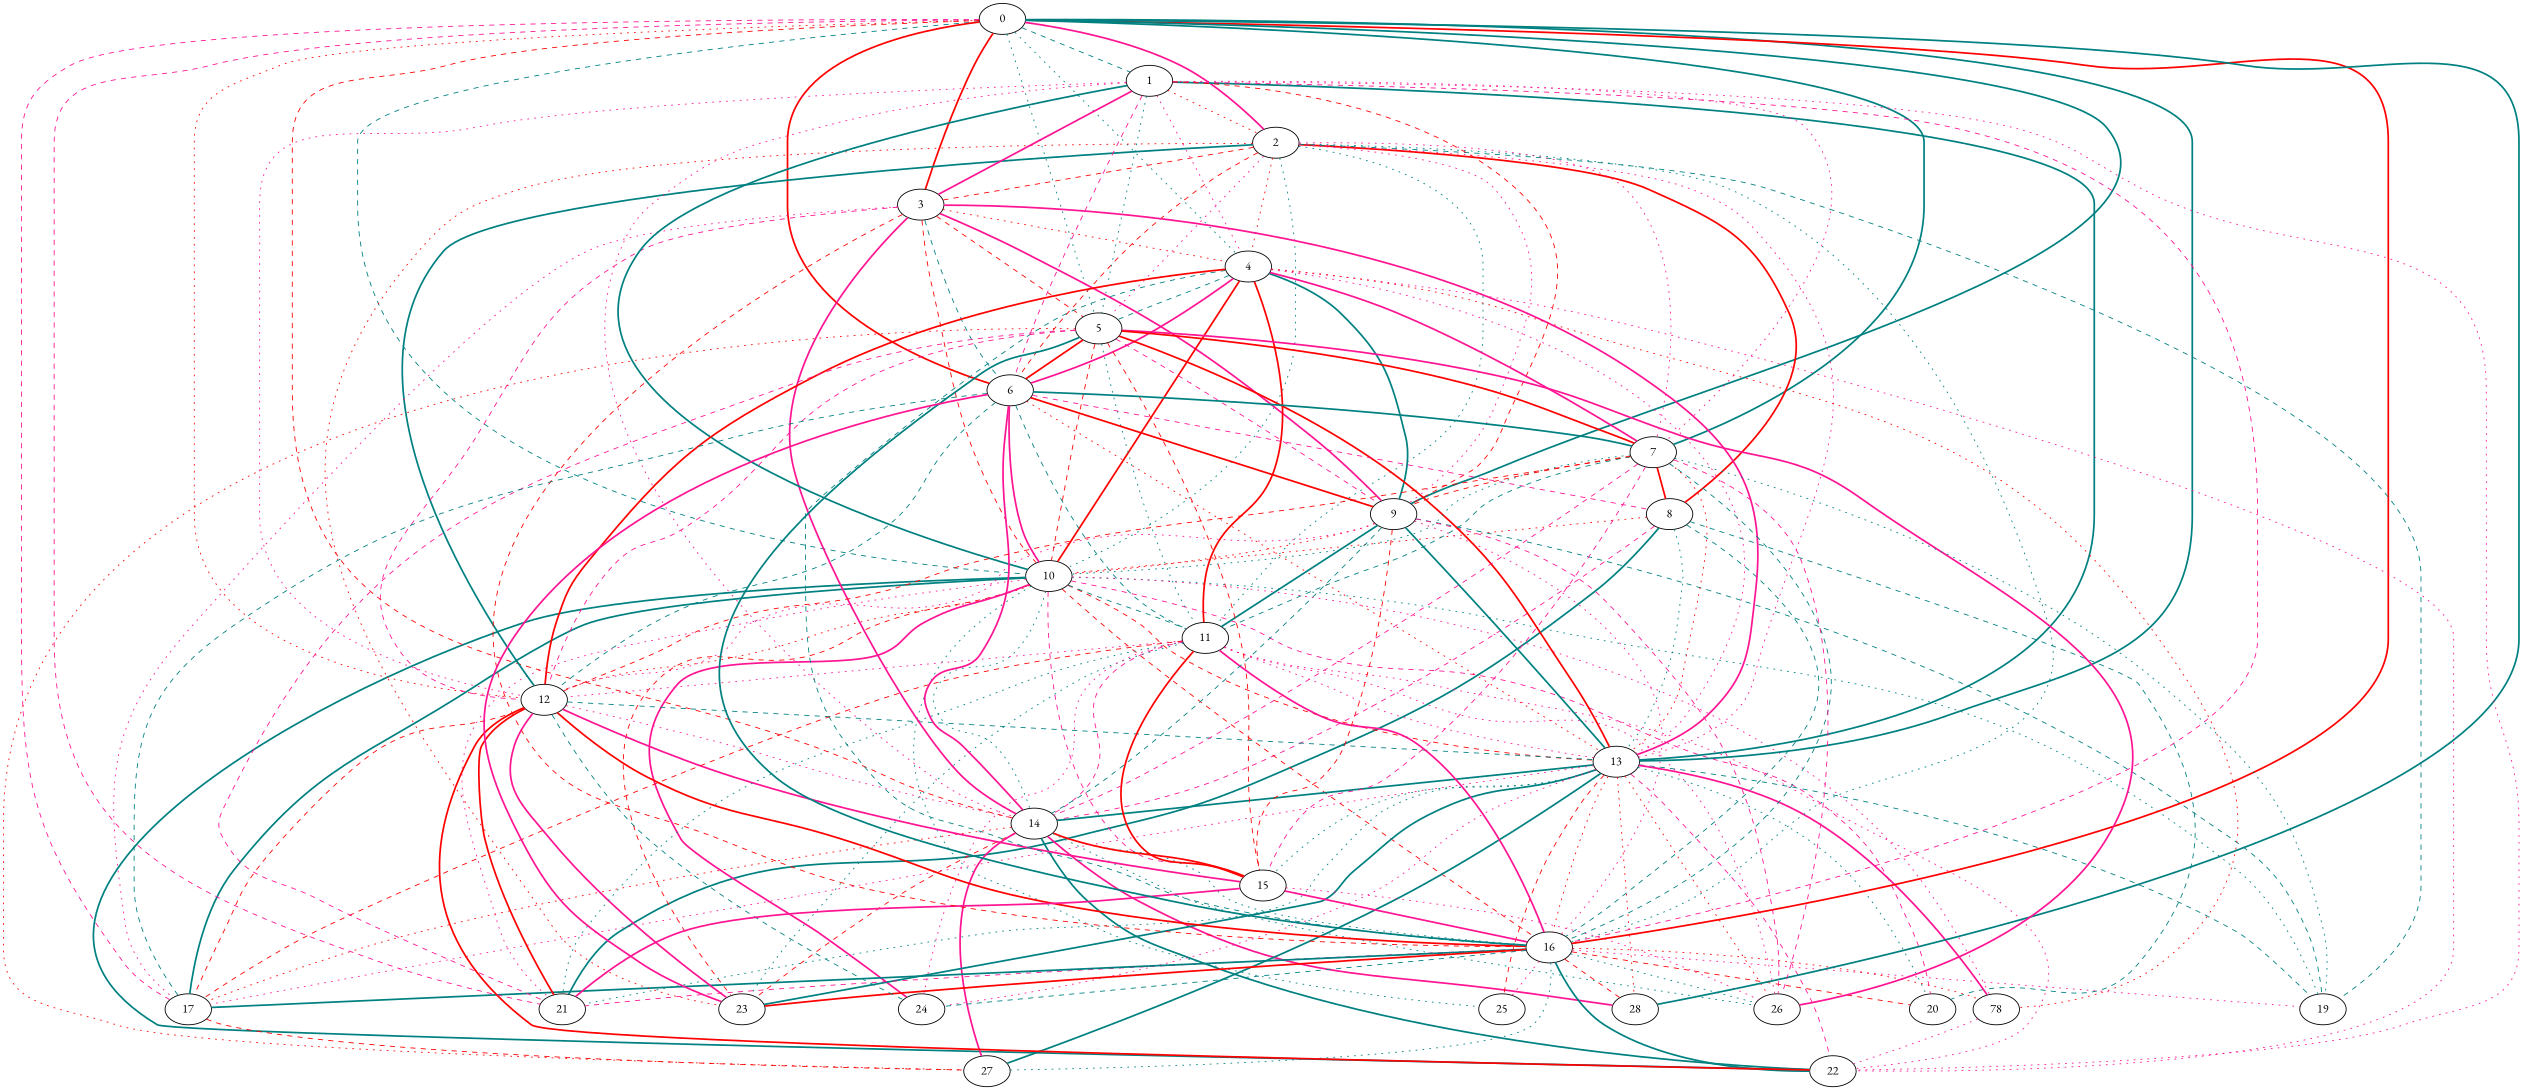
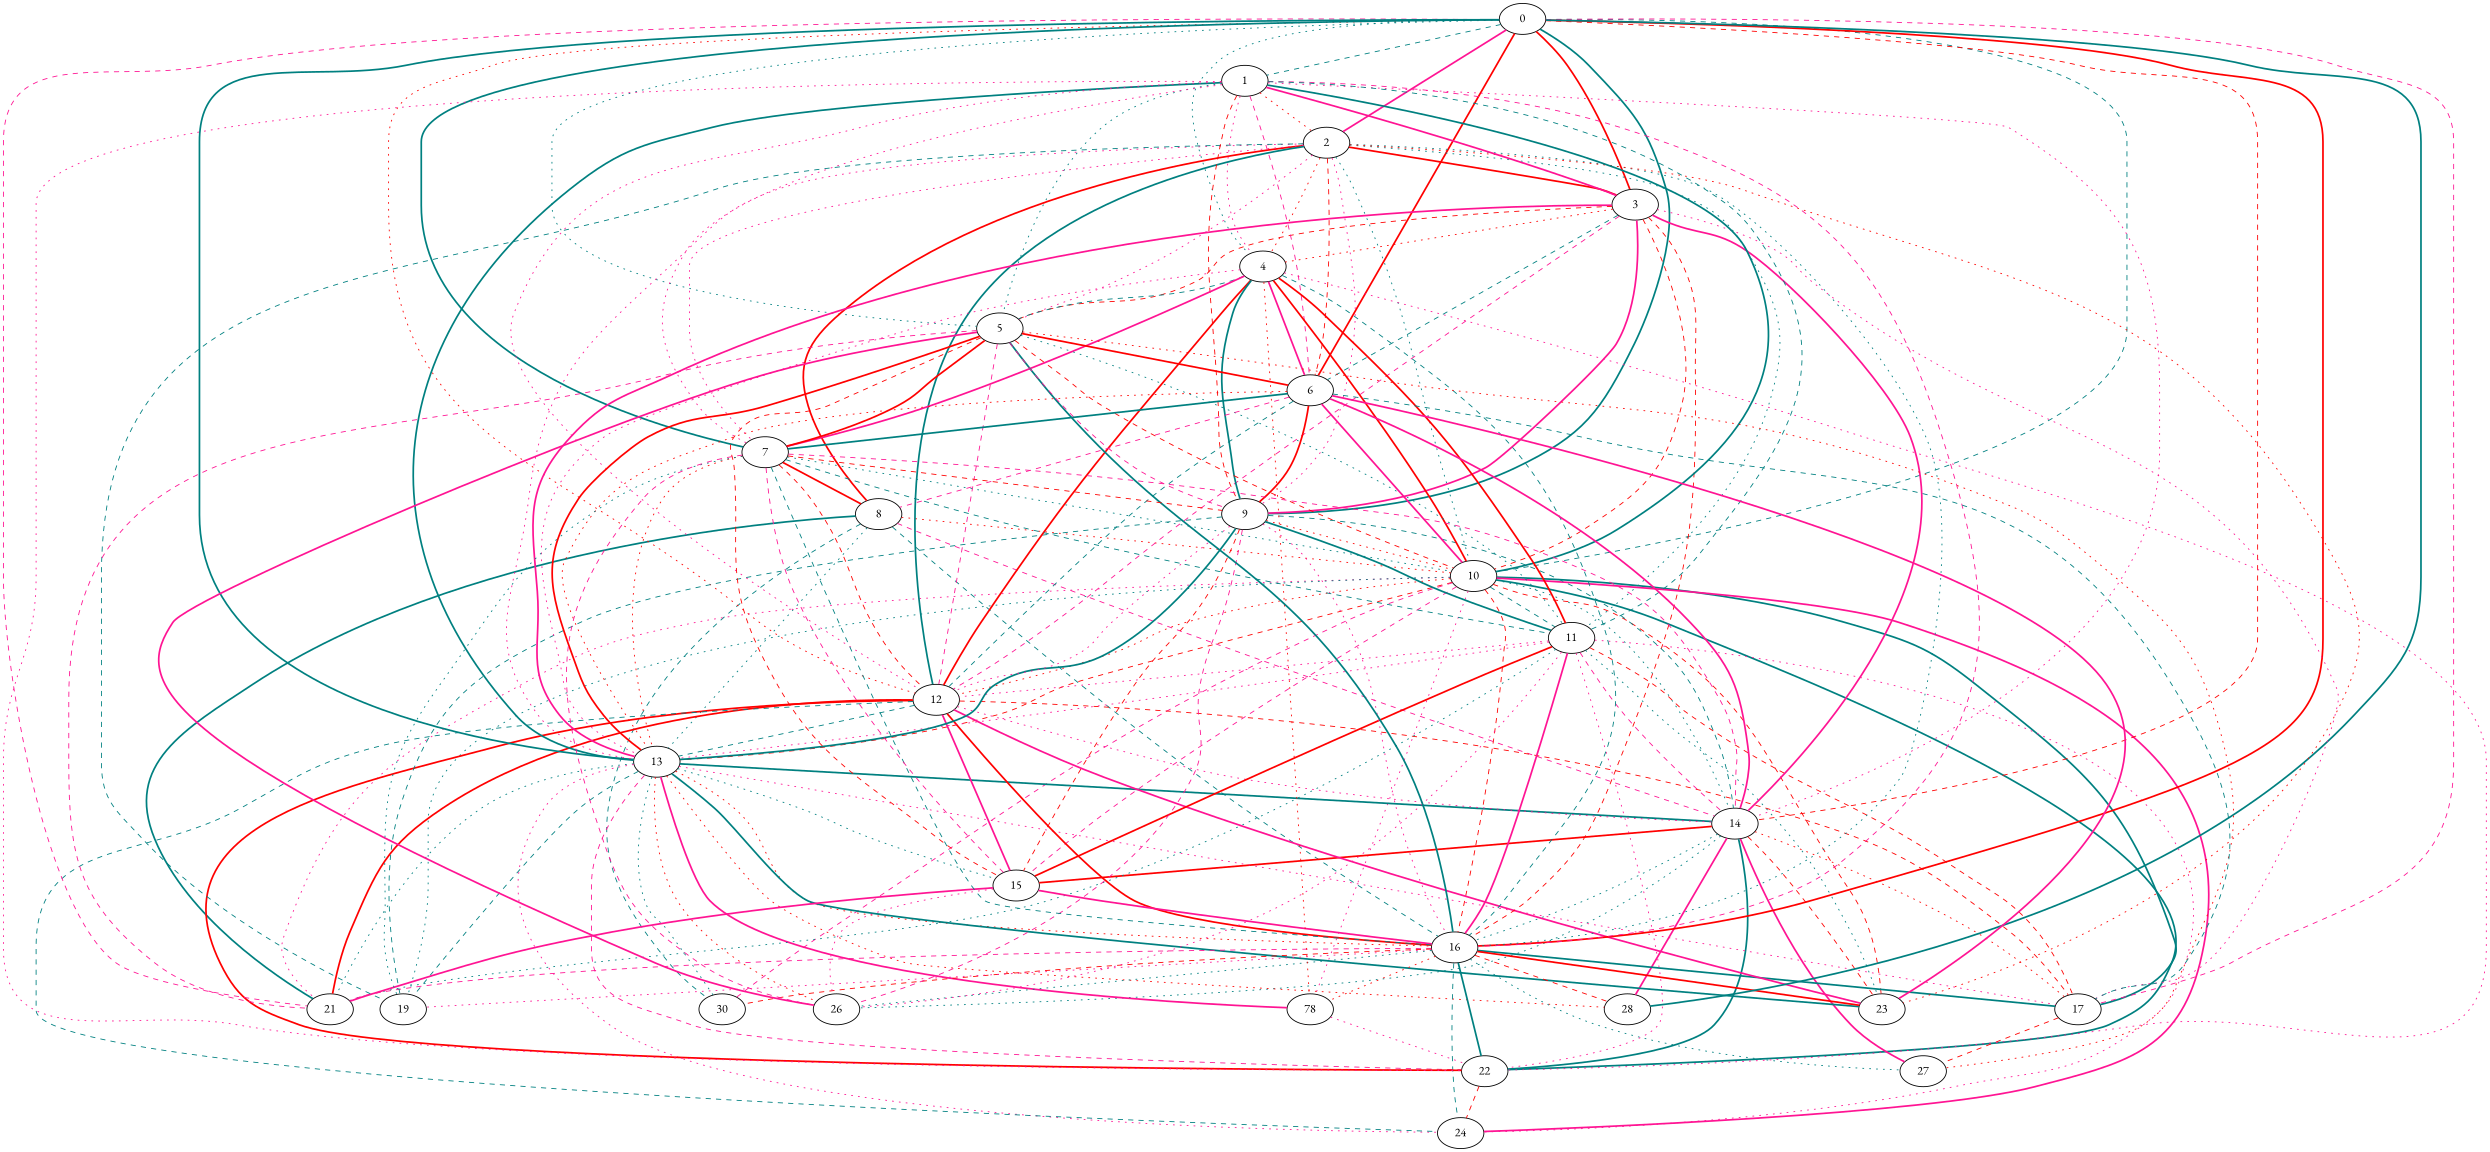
edge "2" -- "3": style dashed -> bold
edge "6" -- "11": now "1" -- "11"
edge "13" -- "27": removed
node "25": removed
node "20": label "20" -> "30"
edge "22" -- "24": added
